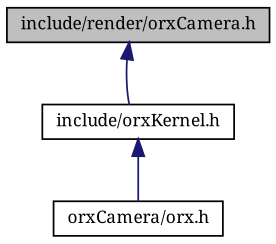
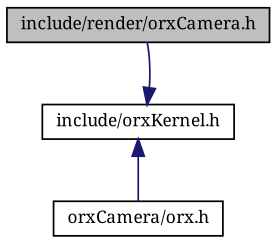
edge "include/orxKernel.h" -> "include/render/orxCamera.h": reversed
